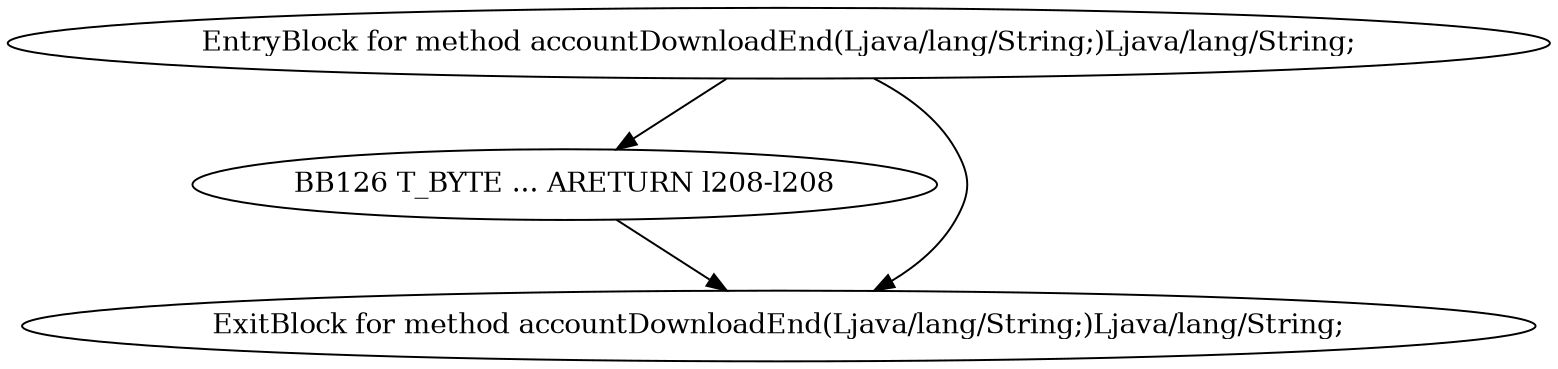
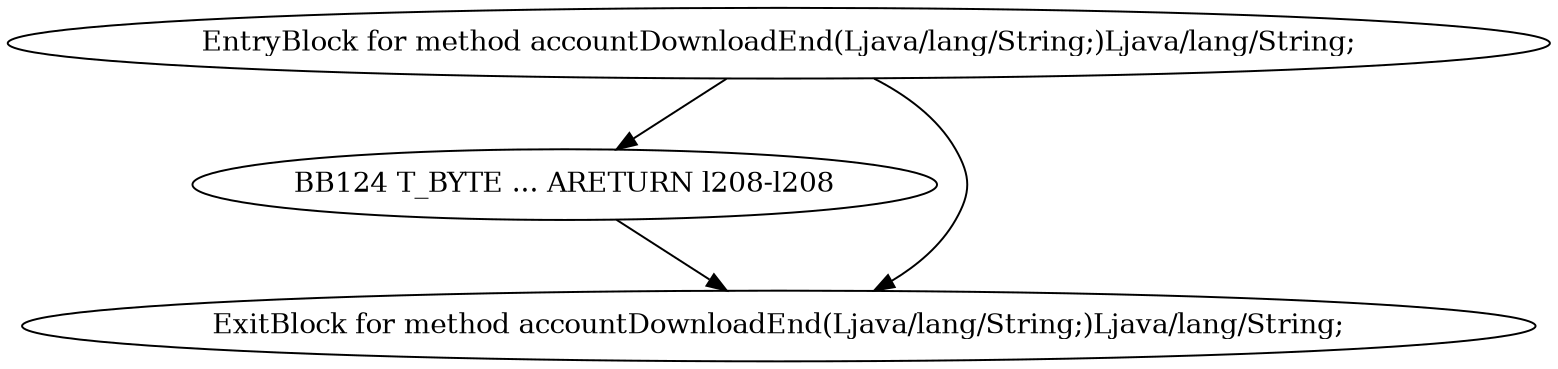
node "BB126 T_BYTE ... ARETURN l208-l208": label "BB126 T_BYTE ... ARETURN l208-l208" -> "BB124 T_BYTE ... ARETURN l208-l208"
